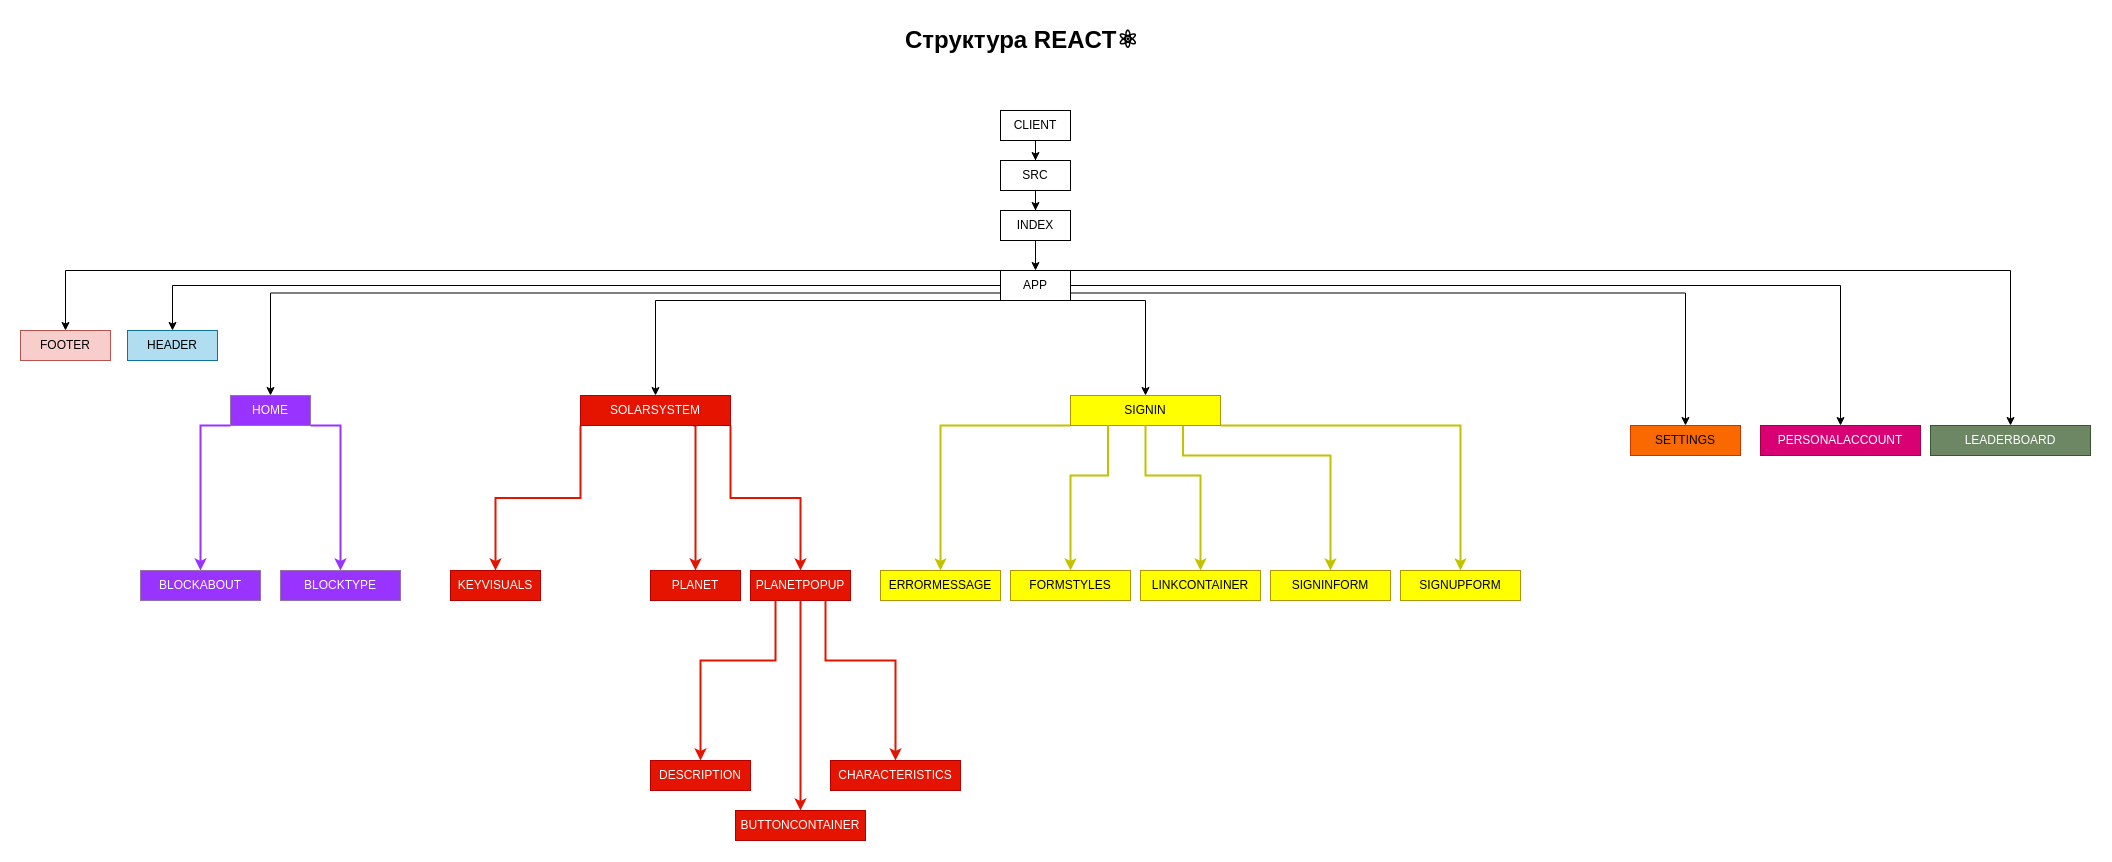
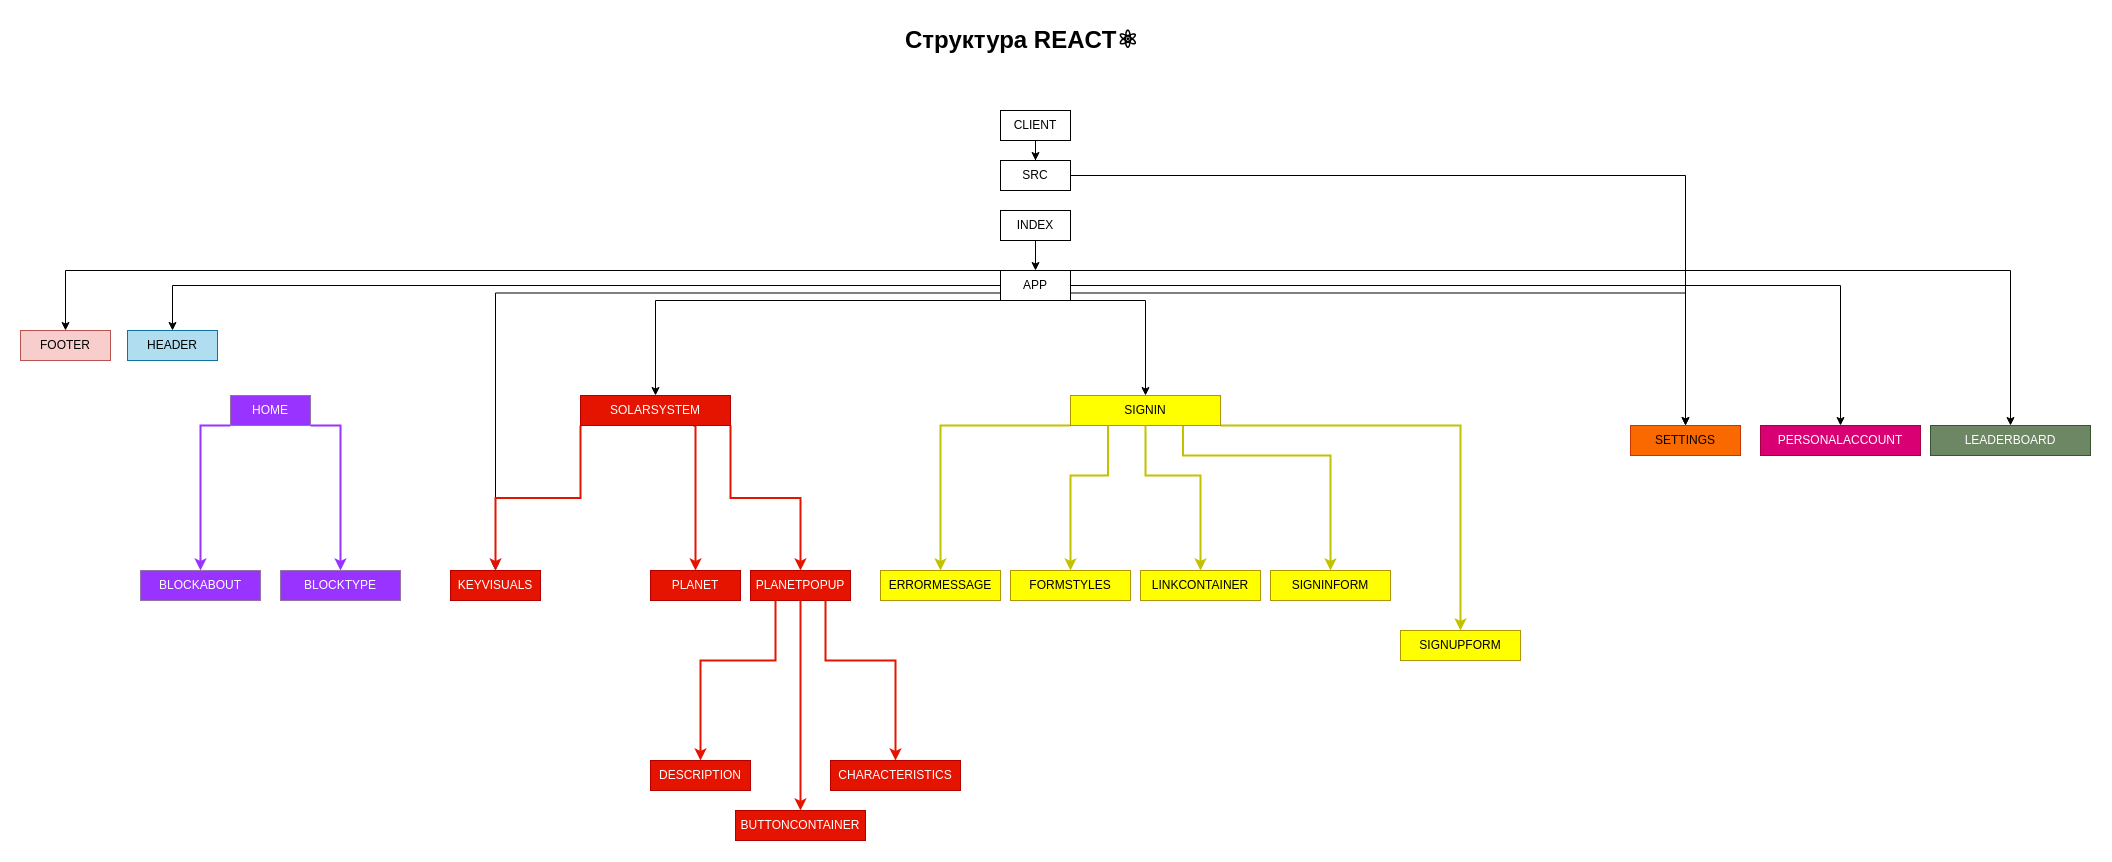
edge "SRC" -> "INDEX": now "SRC" -> "SETTINGS"
edge "APP" -> "HOME": now "APP" -> "KEYVISUALS"
node "SIGNUPFORM": moved (1461, 586) -> (1461, 646)
